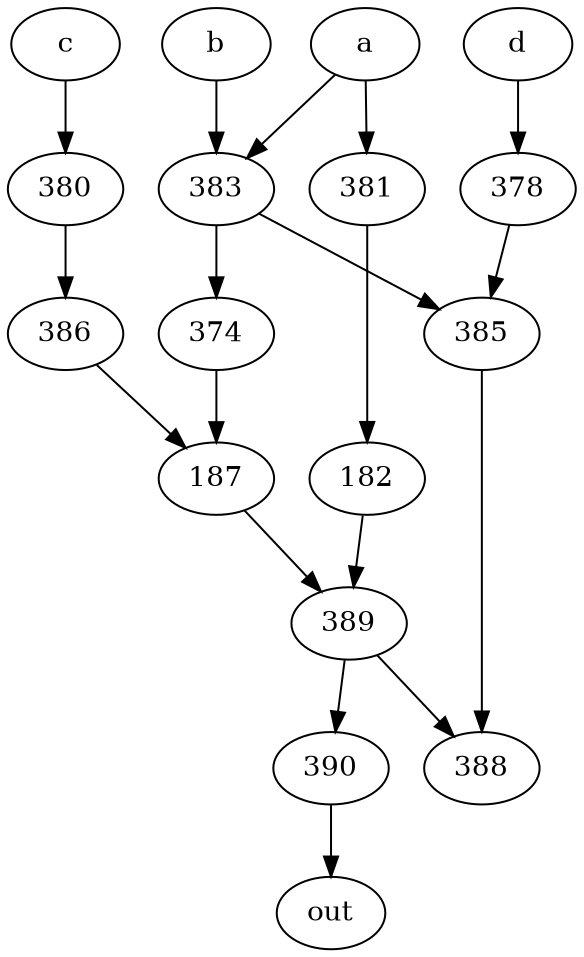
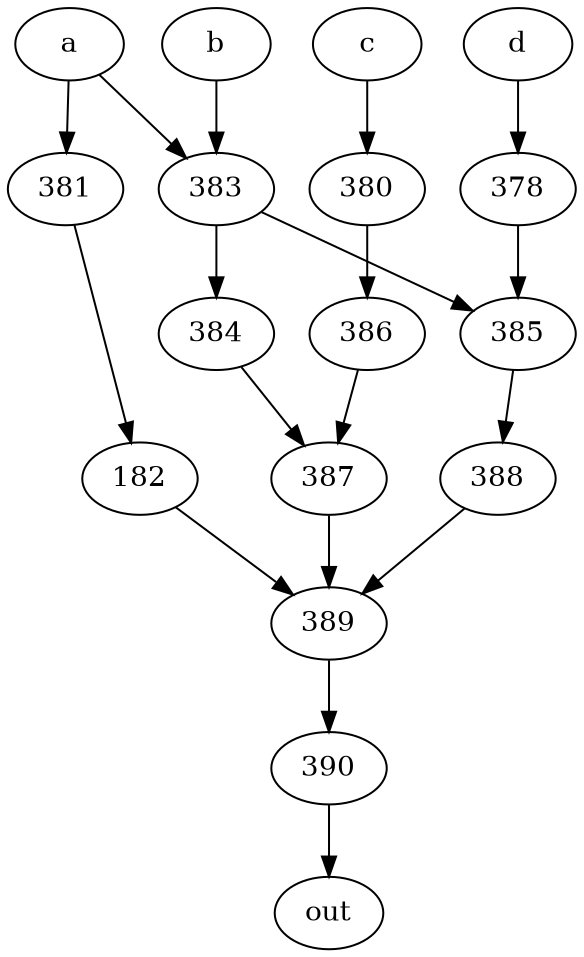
node "374": label "374" -> "384"
node "187": label "187" -> "387"
edge "389" -> "388": reversed
